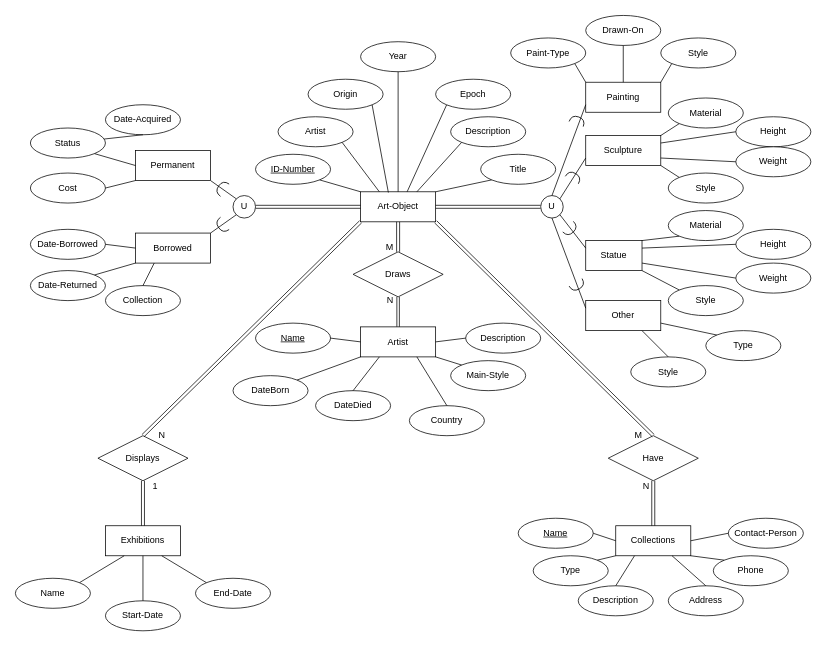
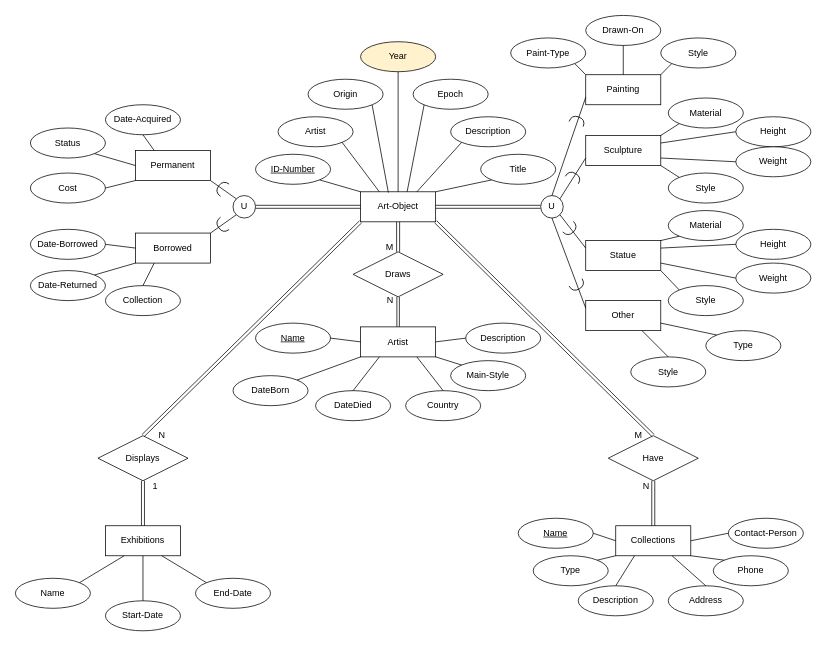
node "Year": fillcolor #ffffff -> #fff2cc
node "Epoch": moved (473, 94) -> (450, 94)
node "Painting": moved (623, 97) -> (623, 90)
edge "Date-Acquired" -- "Status": now "Date-Acquired" -- "Permanent"
node "Statue": size 56x30 -> 75x30
node "Country": moved (447, 420) -> (443, 405)
